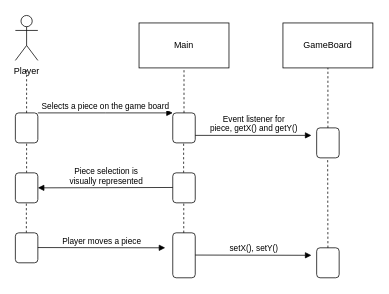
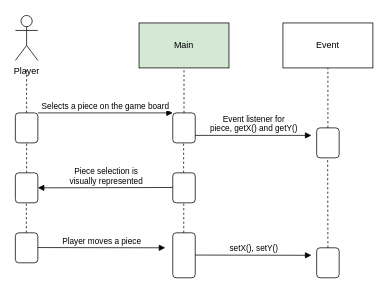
node "Main": fillcolor #ffffff -> #d5e8d4
node "GameBoard": label "GameBoard" -> "Event"
